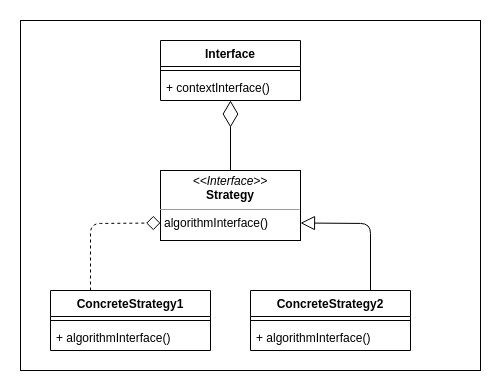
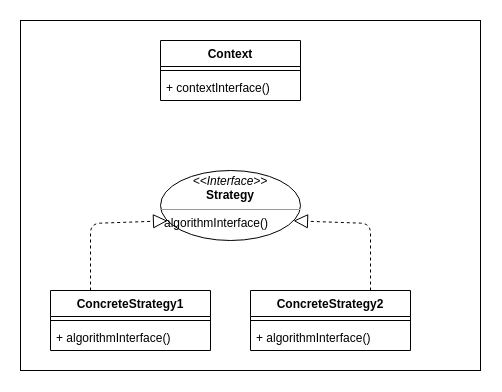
node "Interface": label "Interface" -> "Context"
edge "<<Interface>> Strategy algorithmInterface()" -> "+ contextInterface()": removed
node "<<Interface>> Strategy algorithmInterface()": shape rectangle -> ellipse
edge "ConcreteStrategy1" -> "<<Interface>> Strategy algorithmInterface()": arrowhead diamond -> block
edge "ConcreteStrategy2" -> "<<Interface>> Strategy algorithmInterface()": style solid -> dashed
